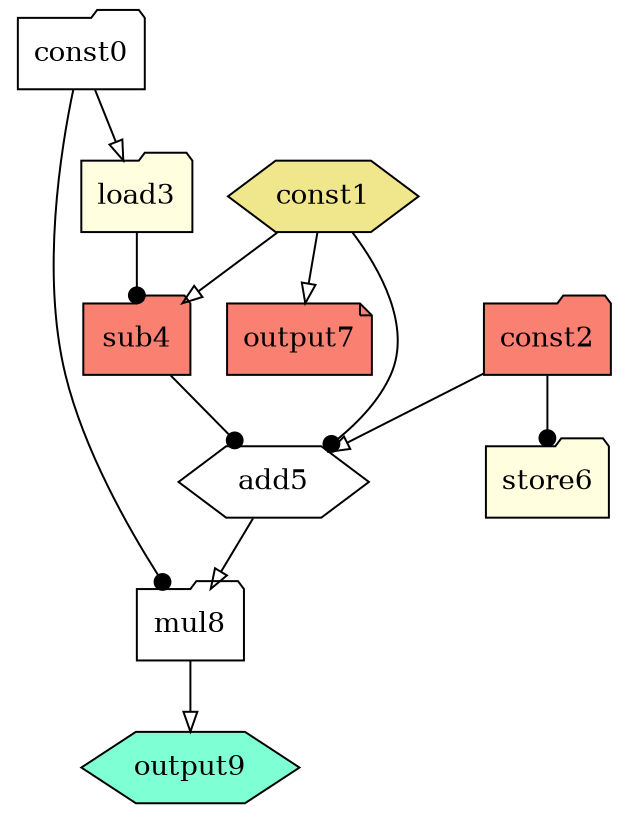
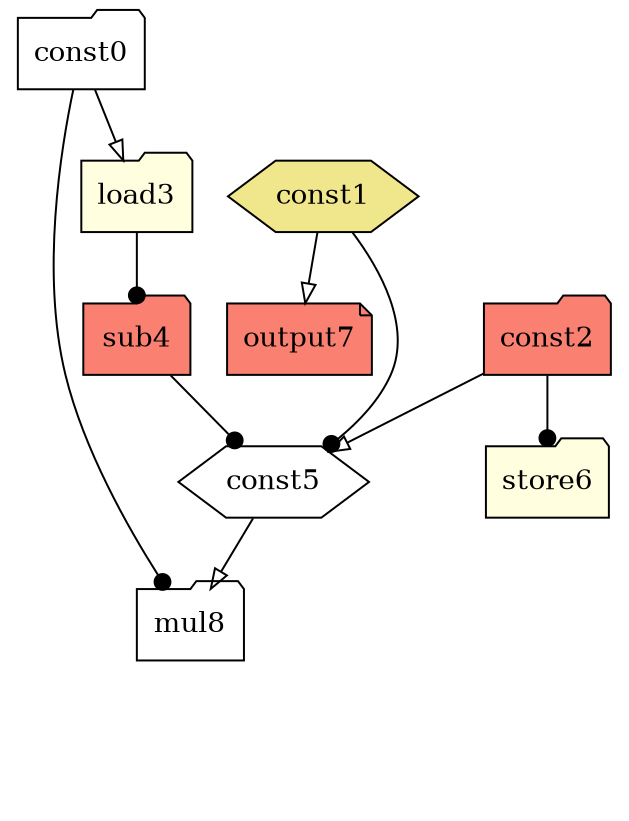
edge "const1" -> "sub4": removed
node "add5": label "add5" -> "const5"
node "output9": removed
